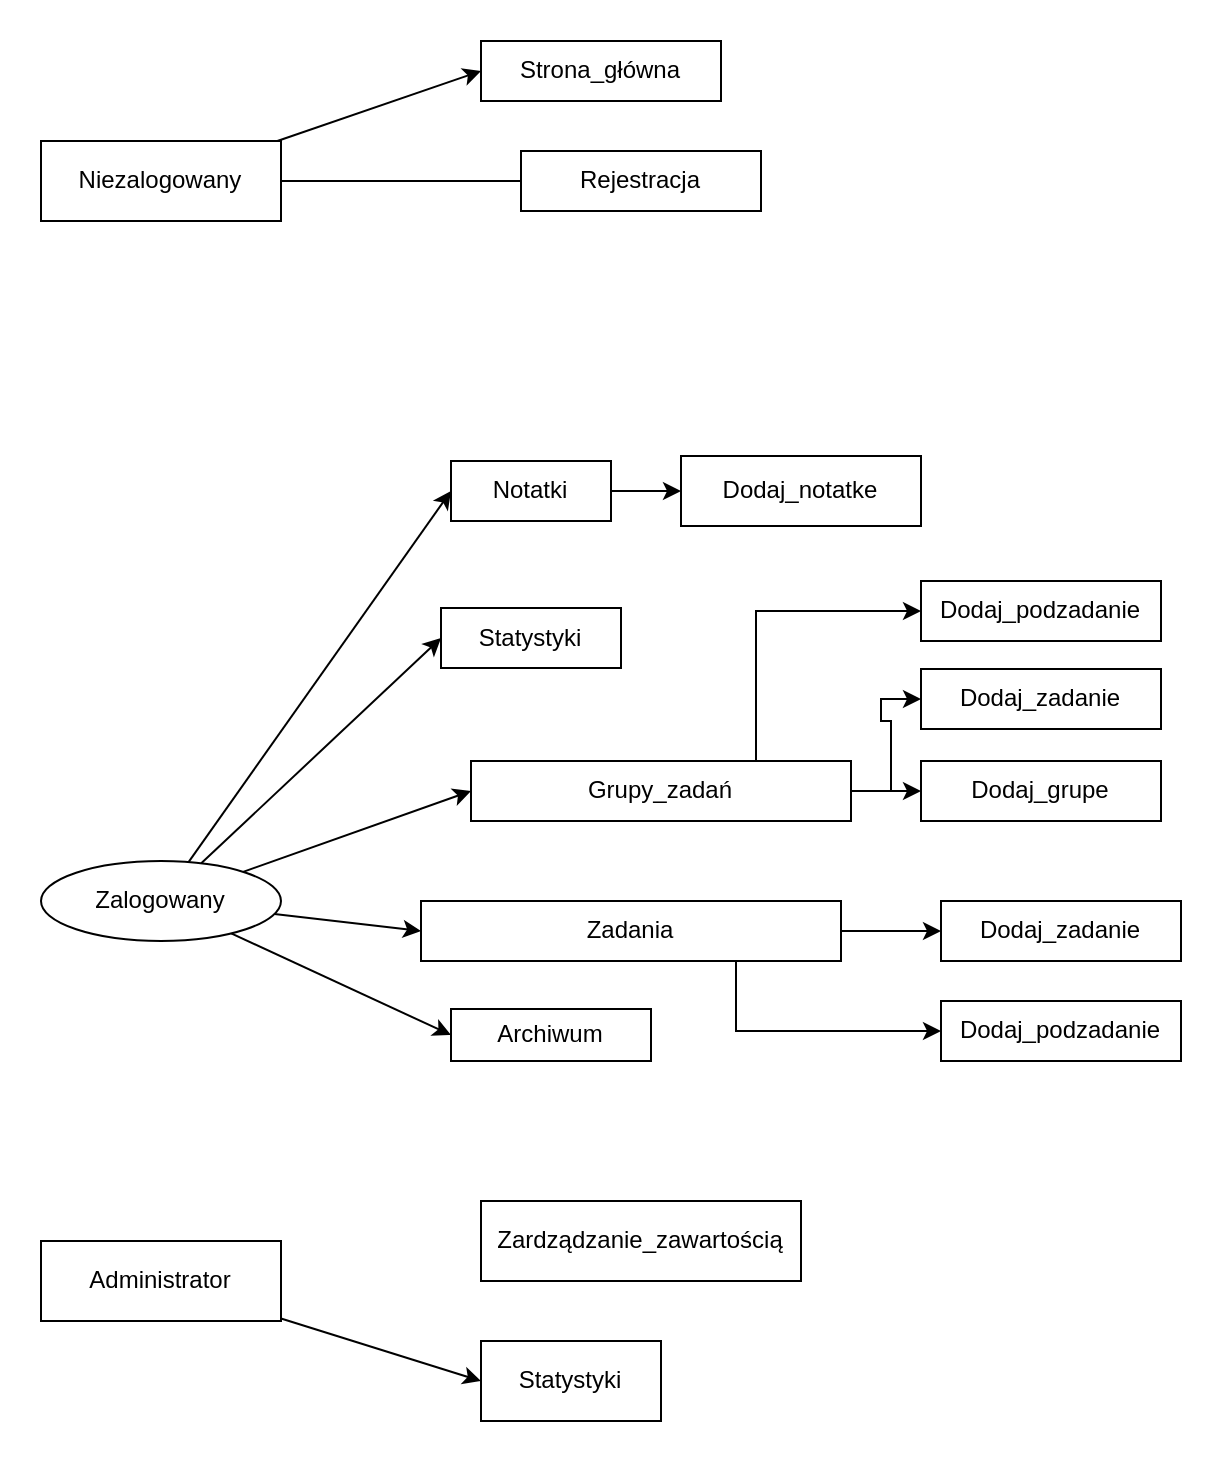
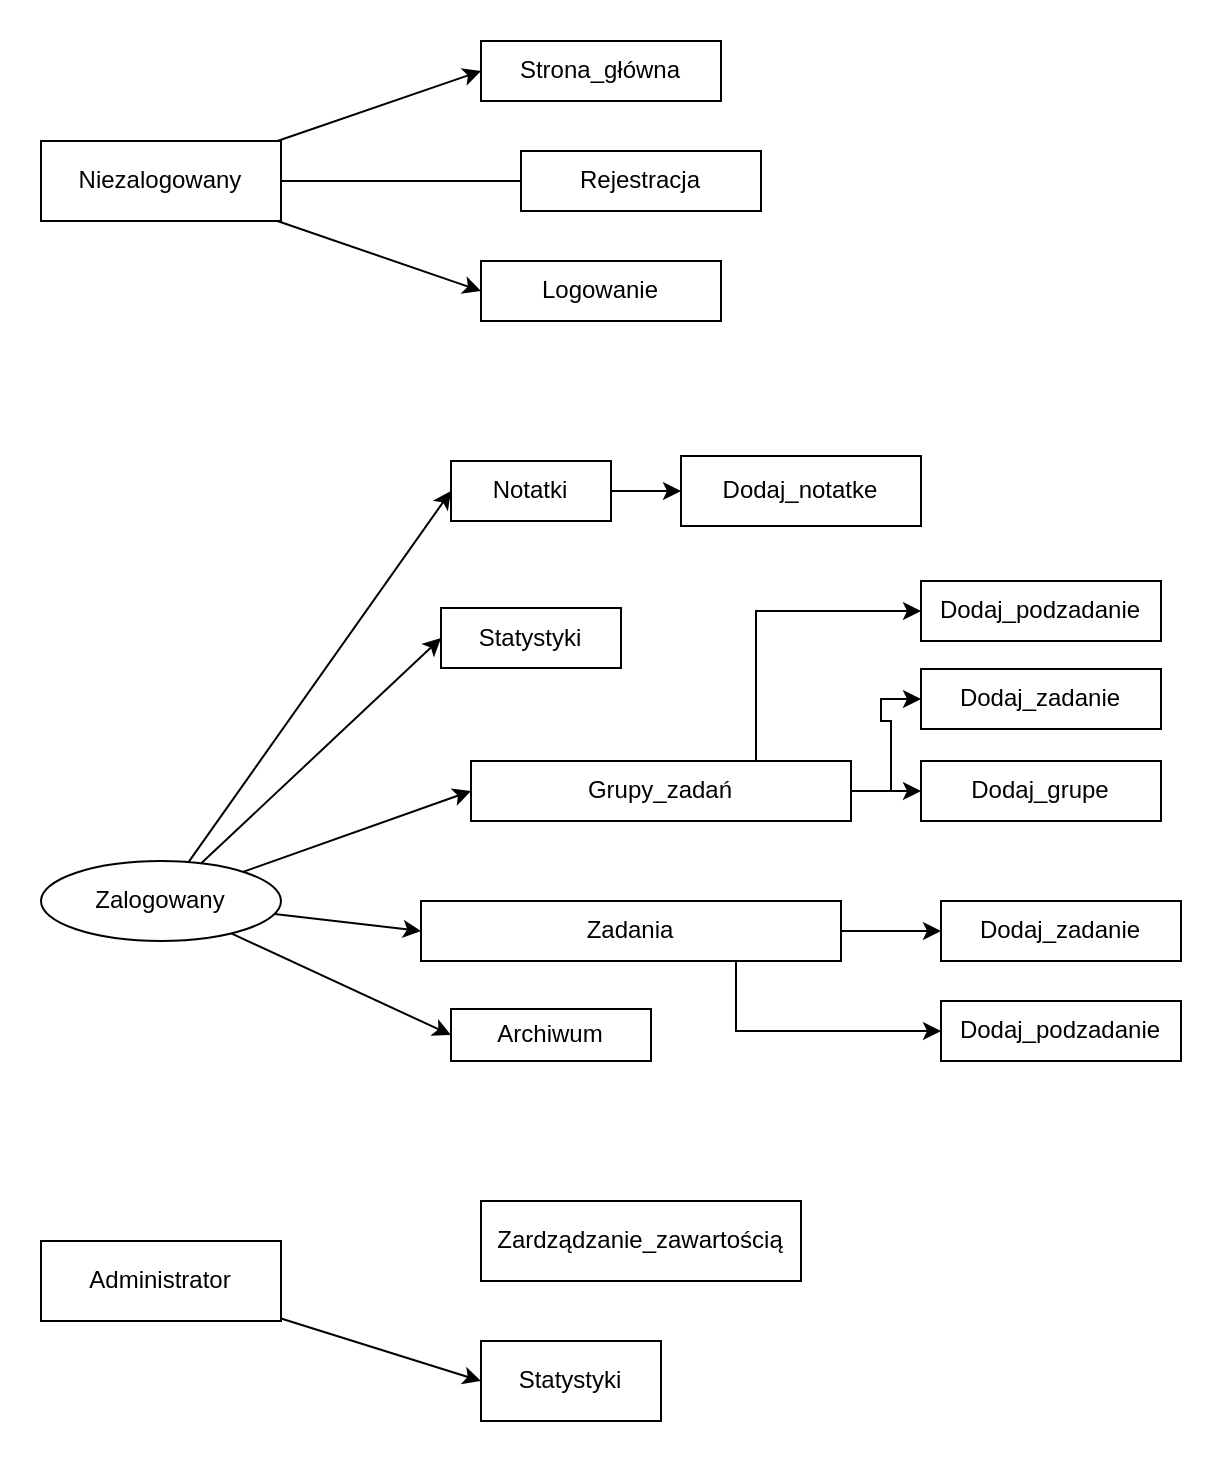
edge "Niezalogowany" -> "Logowanie": added
node "Logowanie": added
